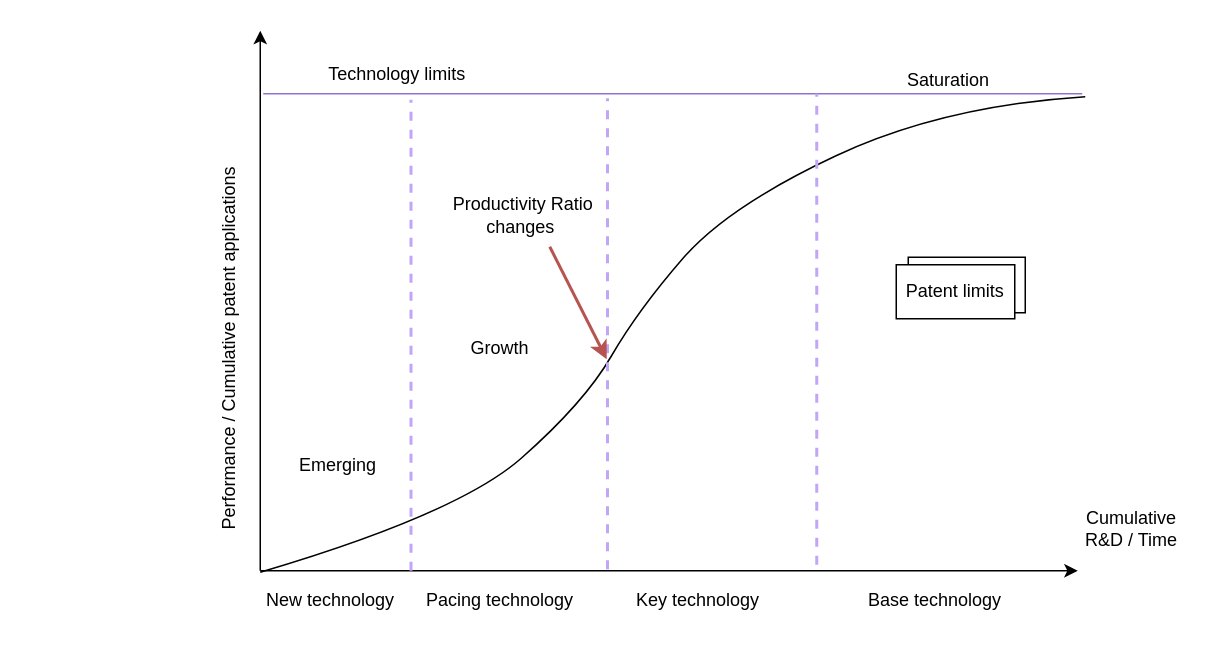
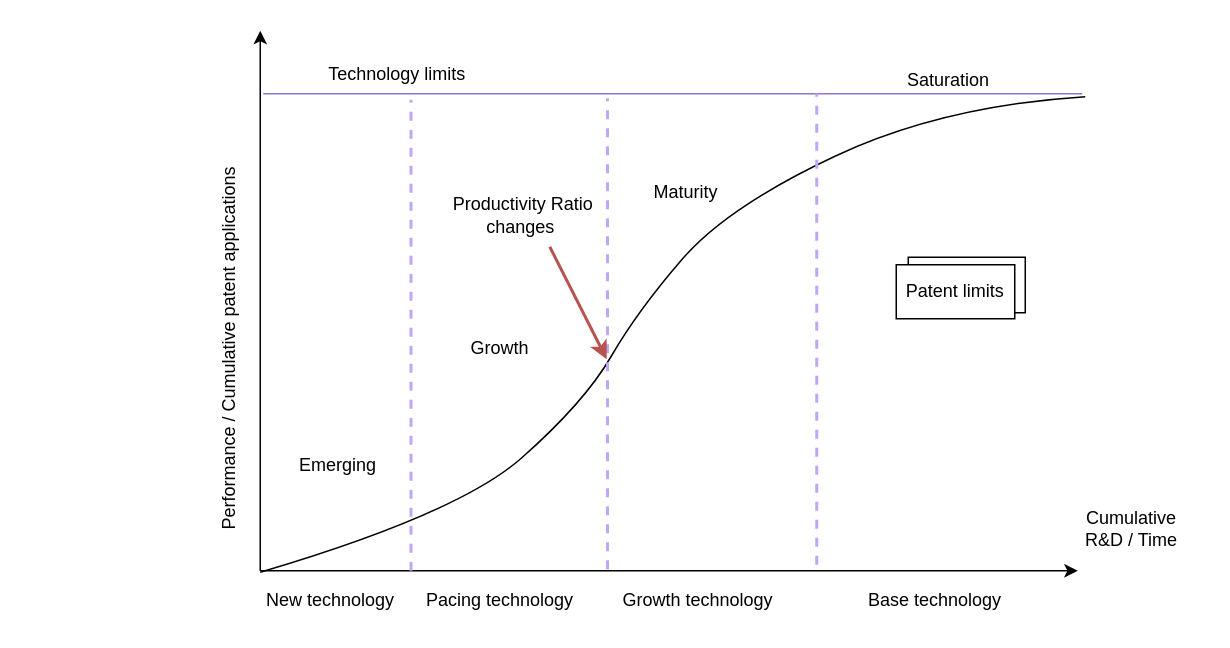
node "Maturity": added
node "Key technology": label "Key technology" -> "Growth technology"
